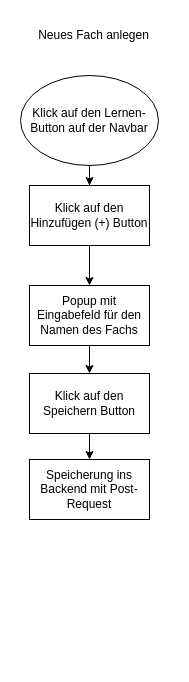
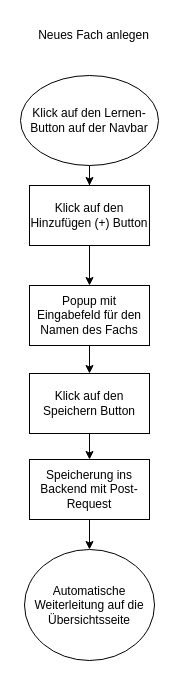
edge "Speicherung ins Backend mit Post-Request" -> "Automatische Weiterleitung auf die Übersichtsseite": added
node "Automatische Weiterleitung auf die Übersichtsseite": added
